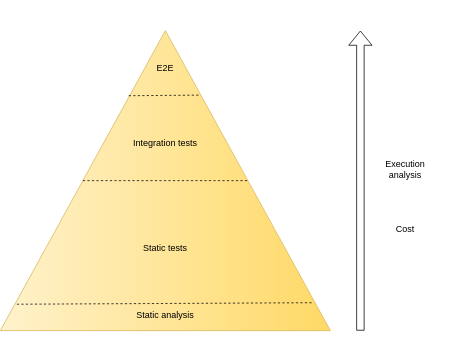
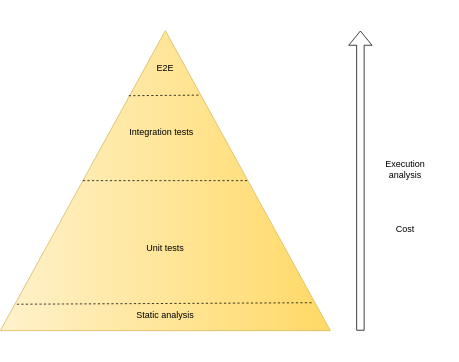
node "Integration tests": moved (165, 143) -> (162, 132)
node "Static tests": label "Static tests" -> "Unit tests"
